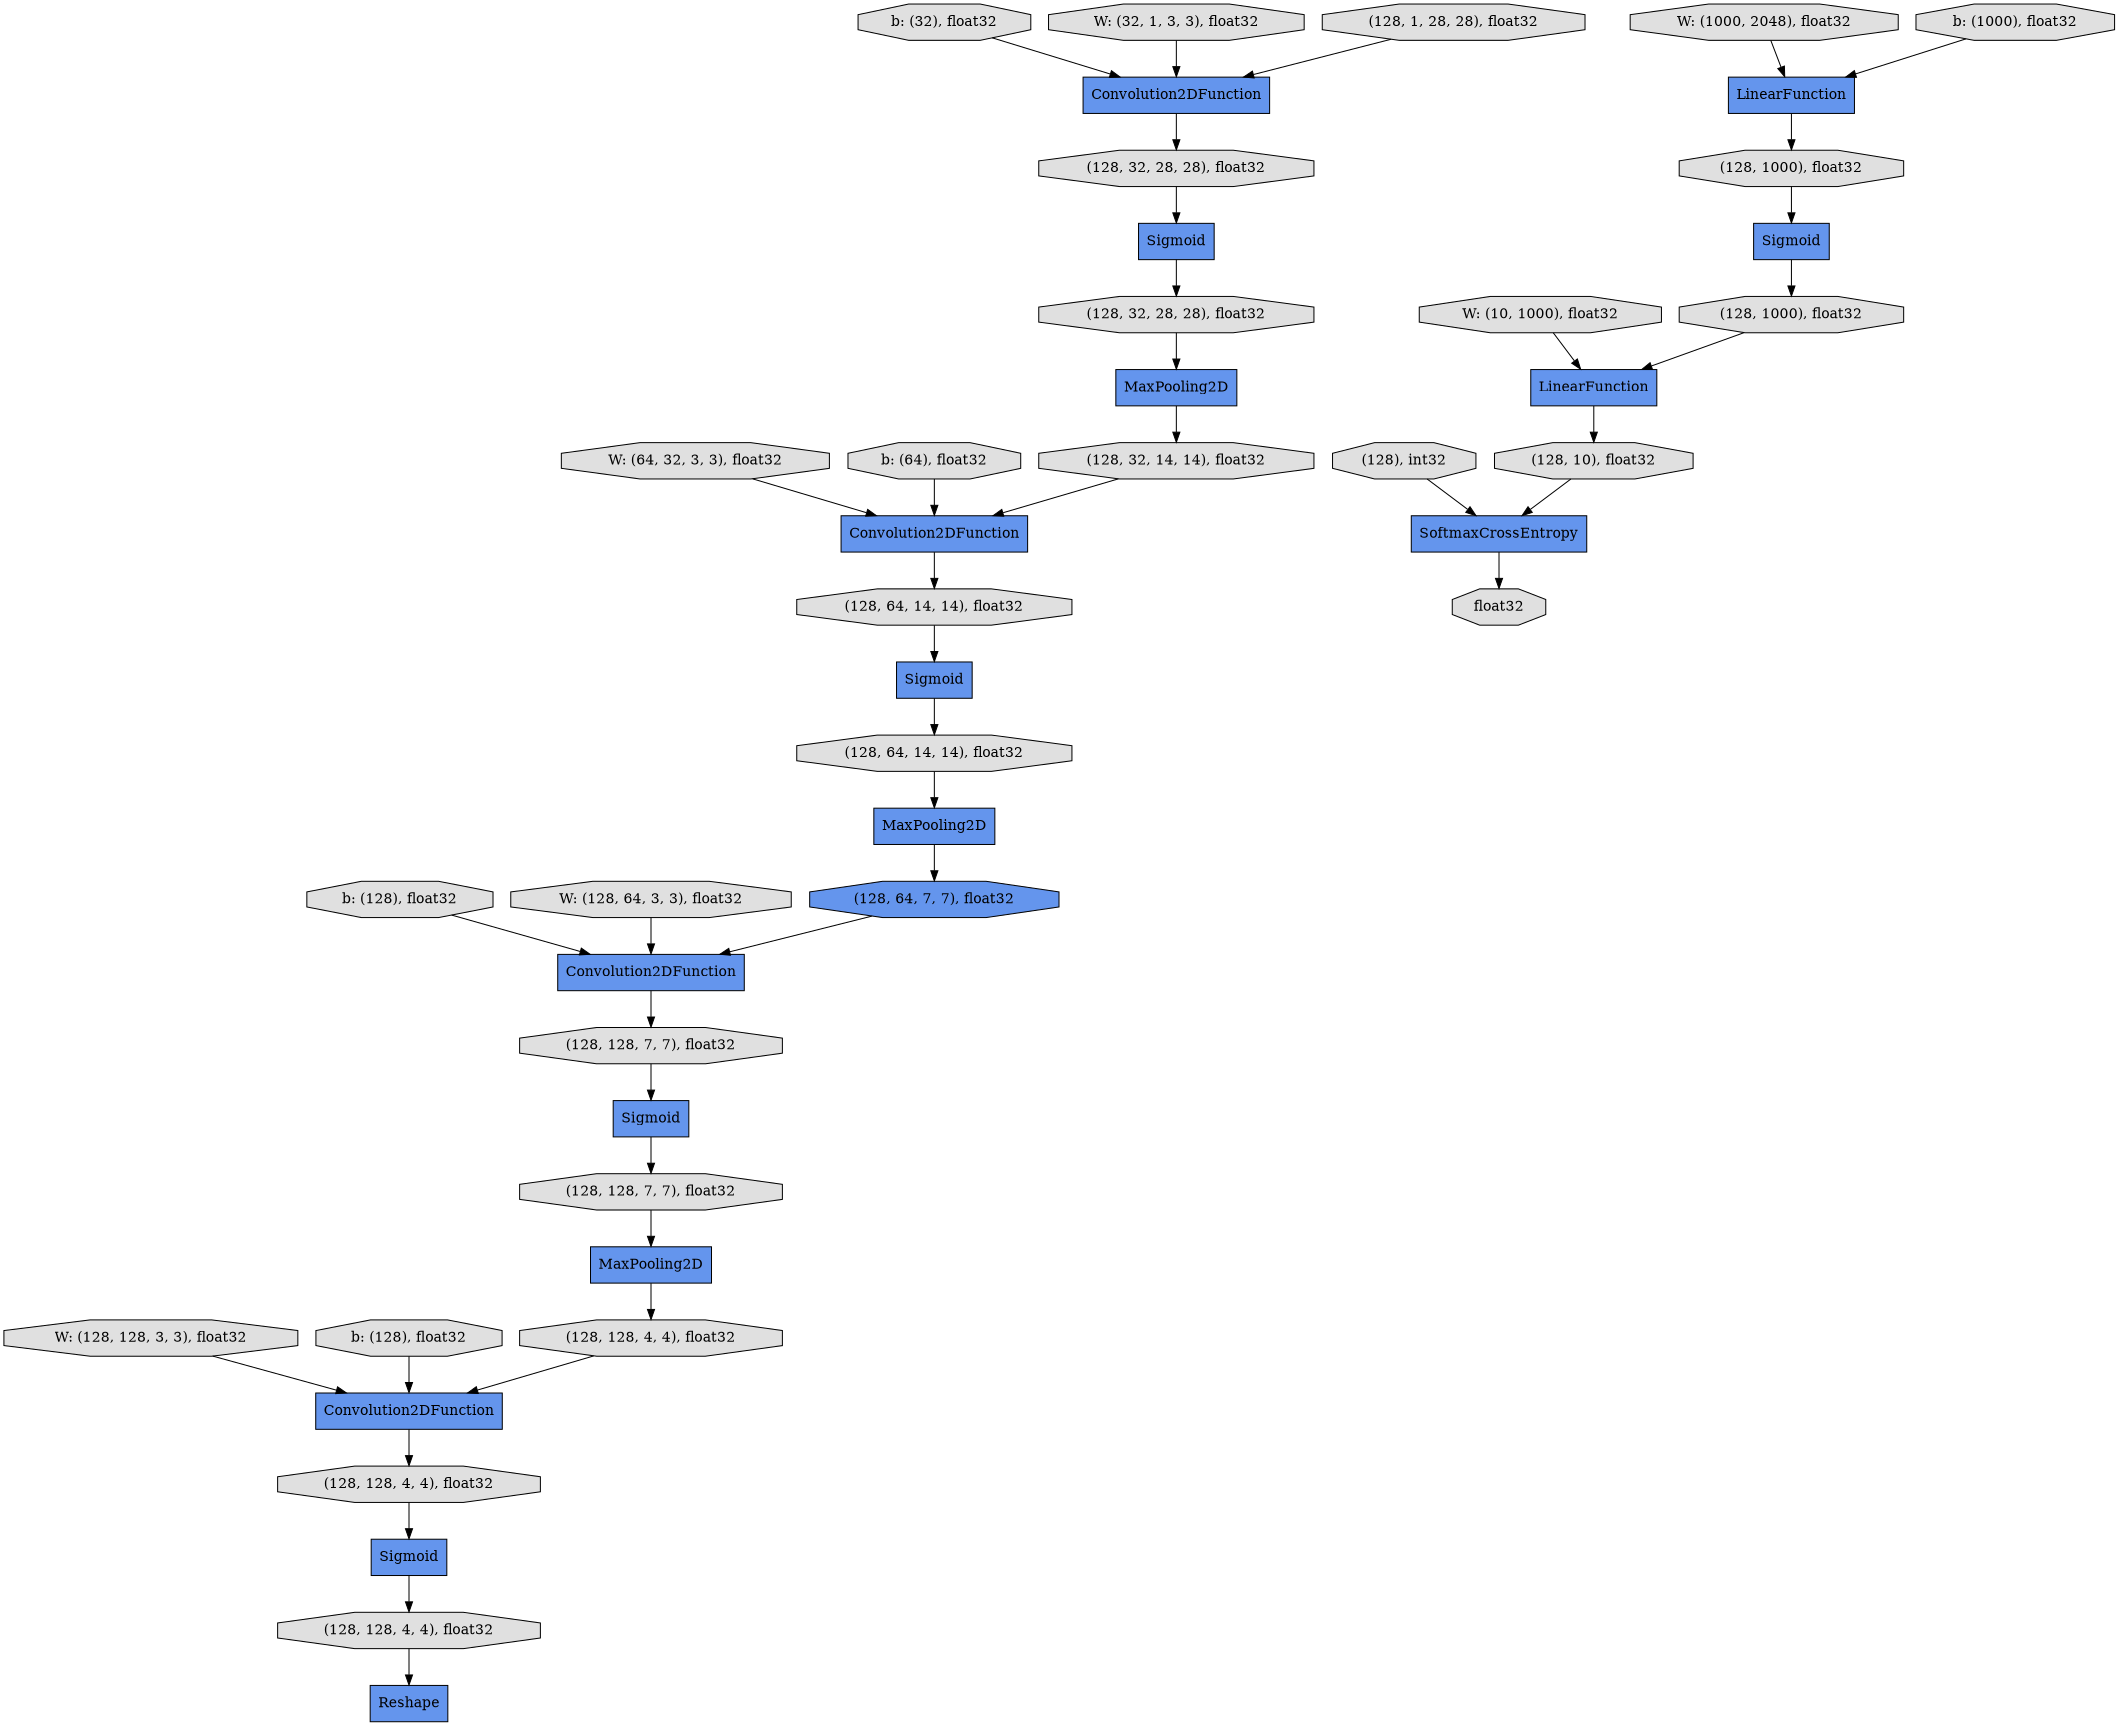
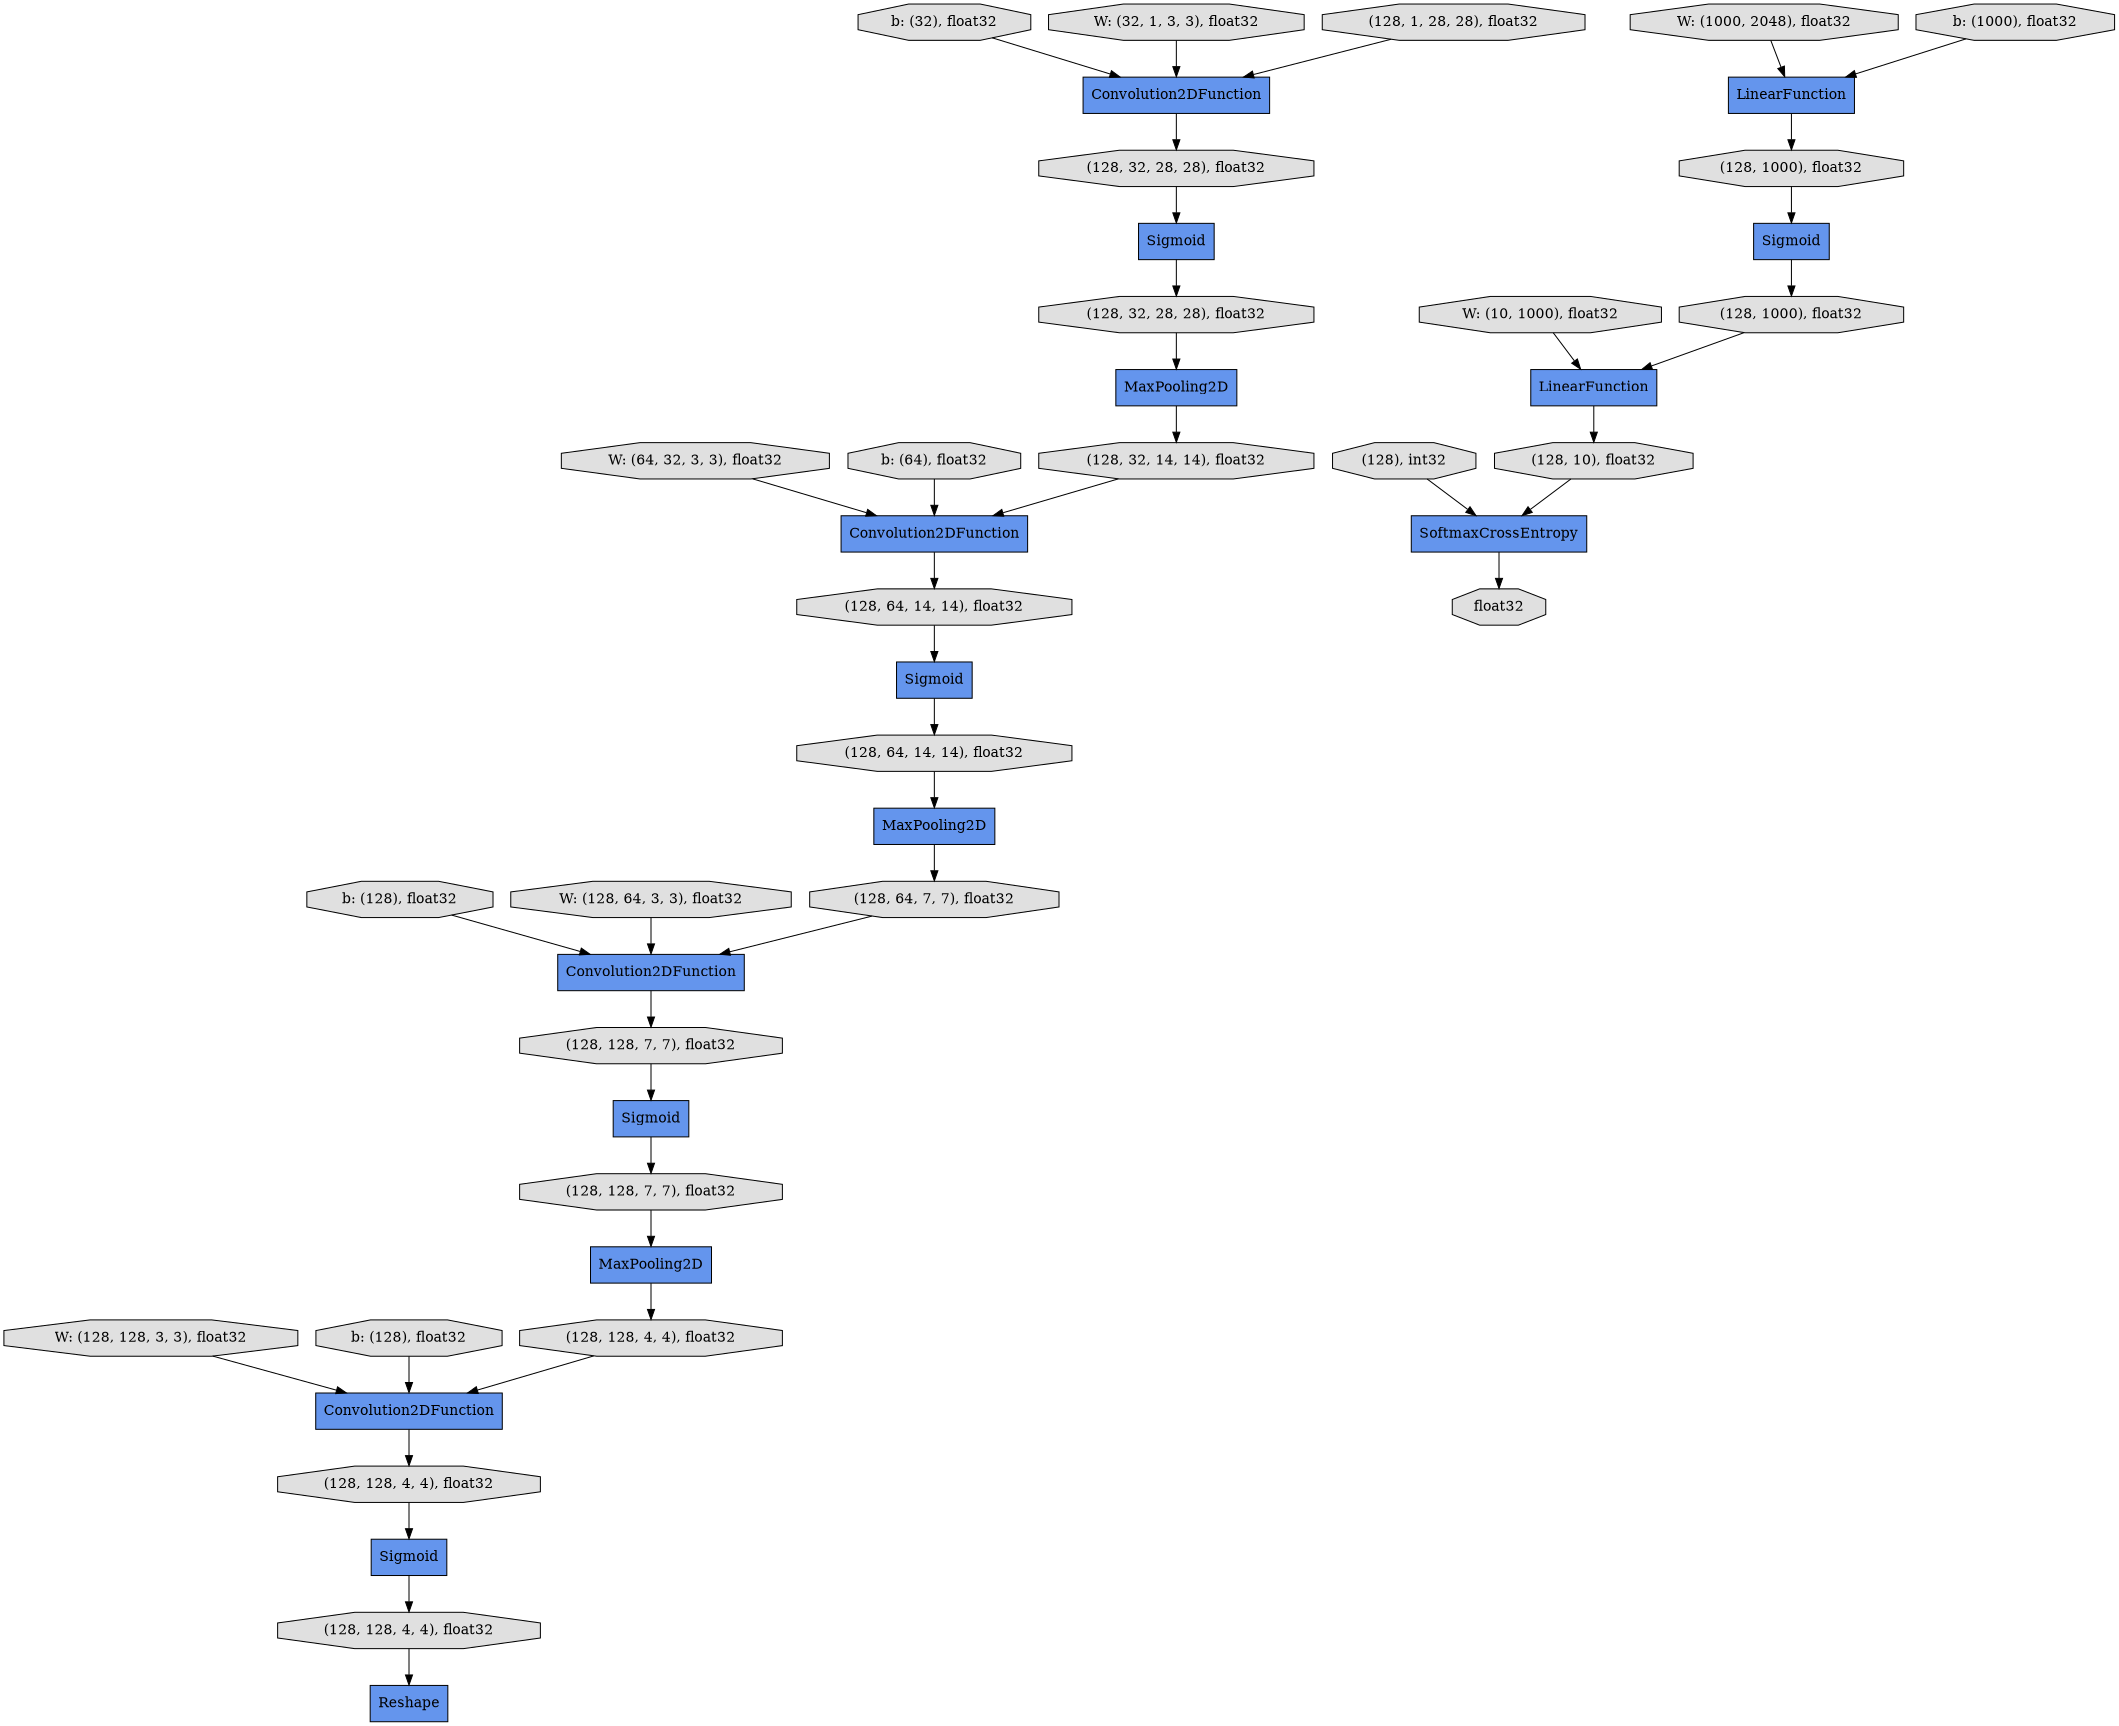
node "(128, 64, 7, 7), float32": fillcolor #6495ed -> #e0e0e0
